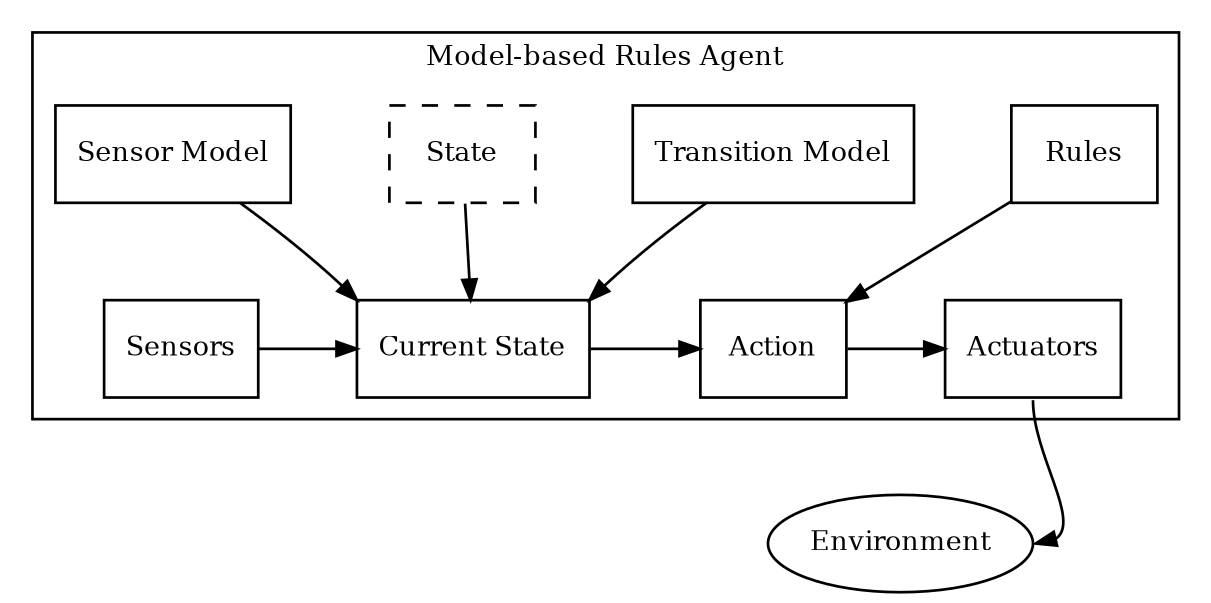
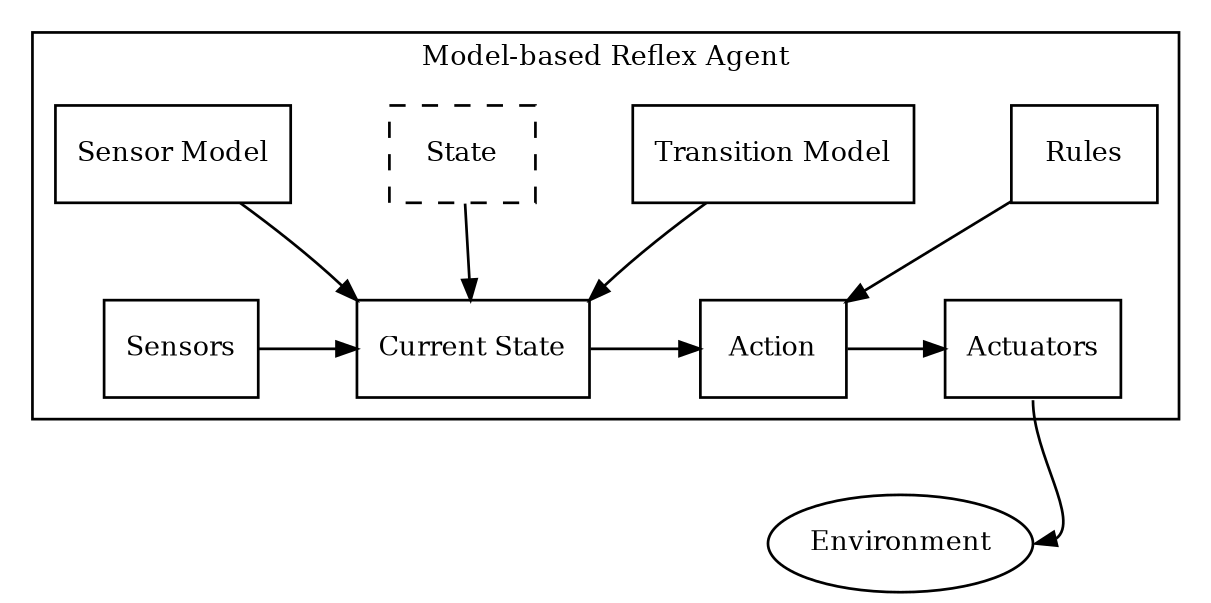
cluster "Model-based Rules Agent": label "Model-based Rules Agent" -> "Model-based Reflex Agent"
